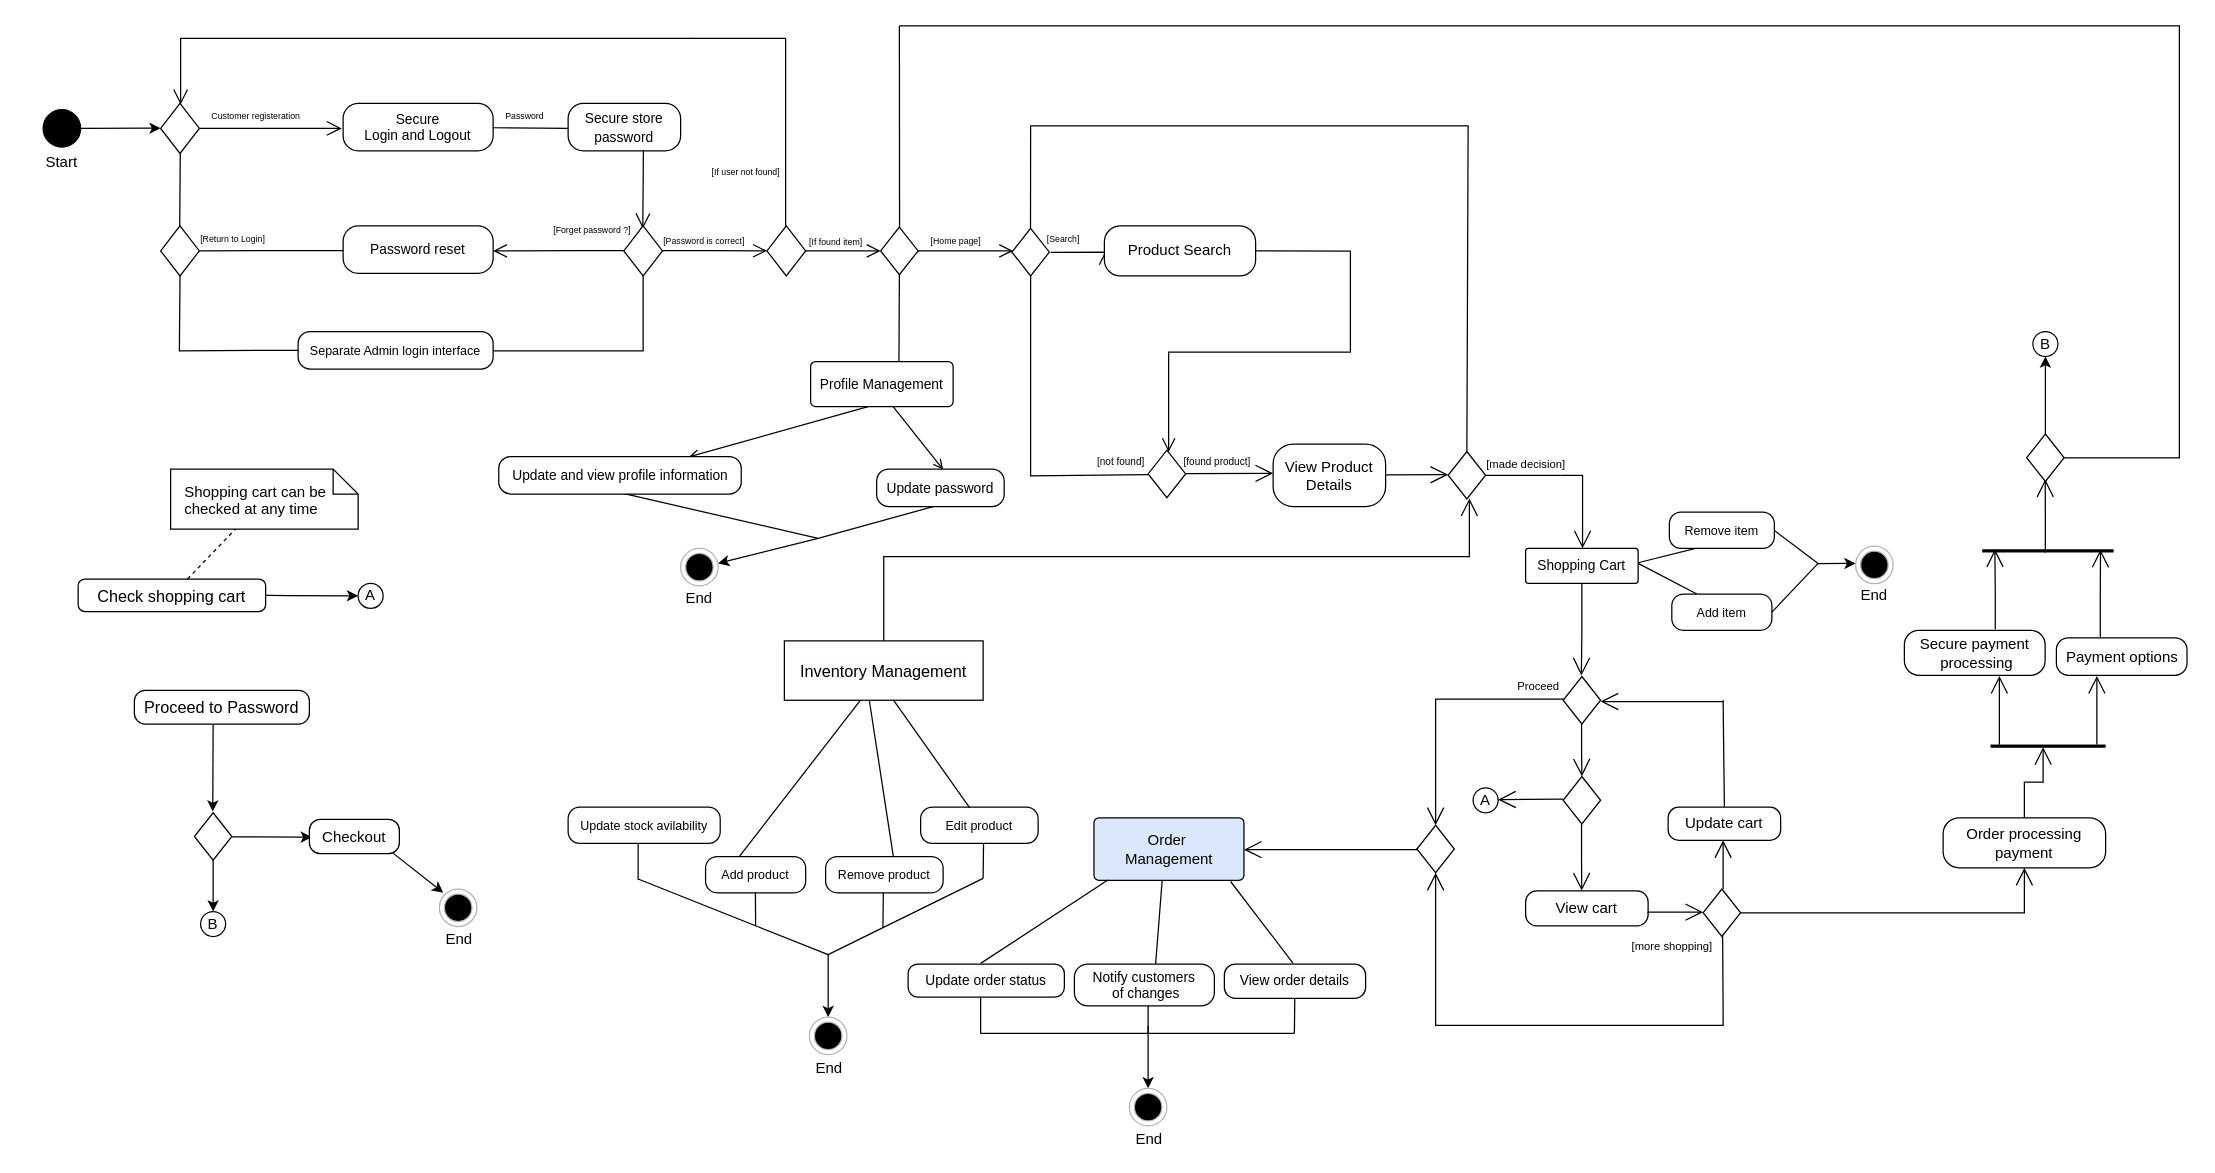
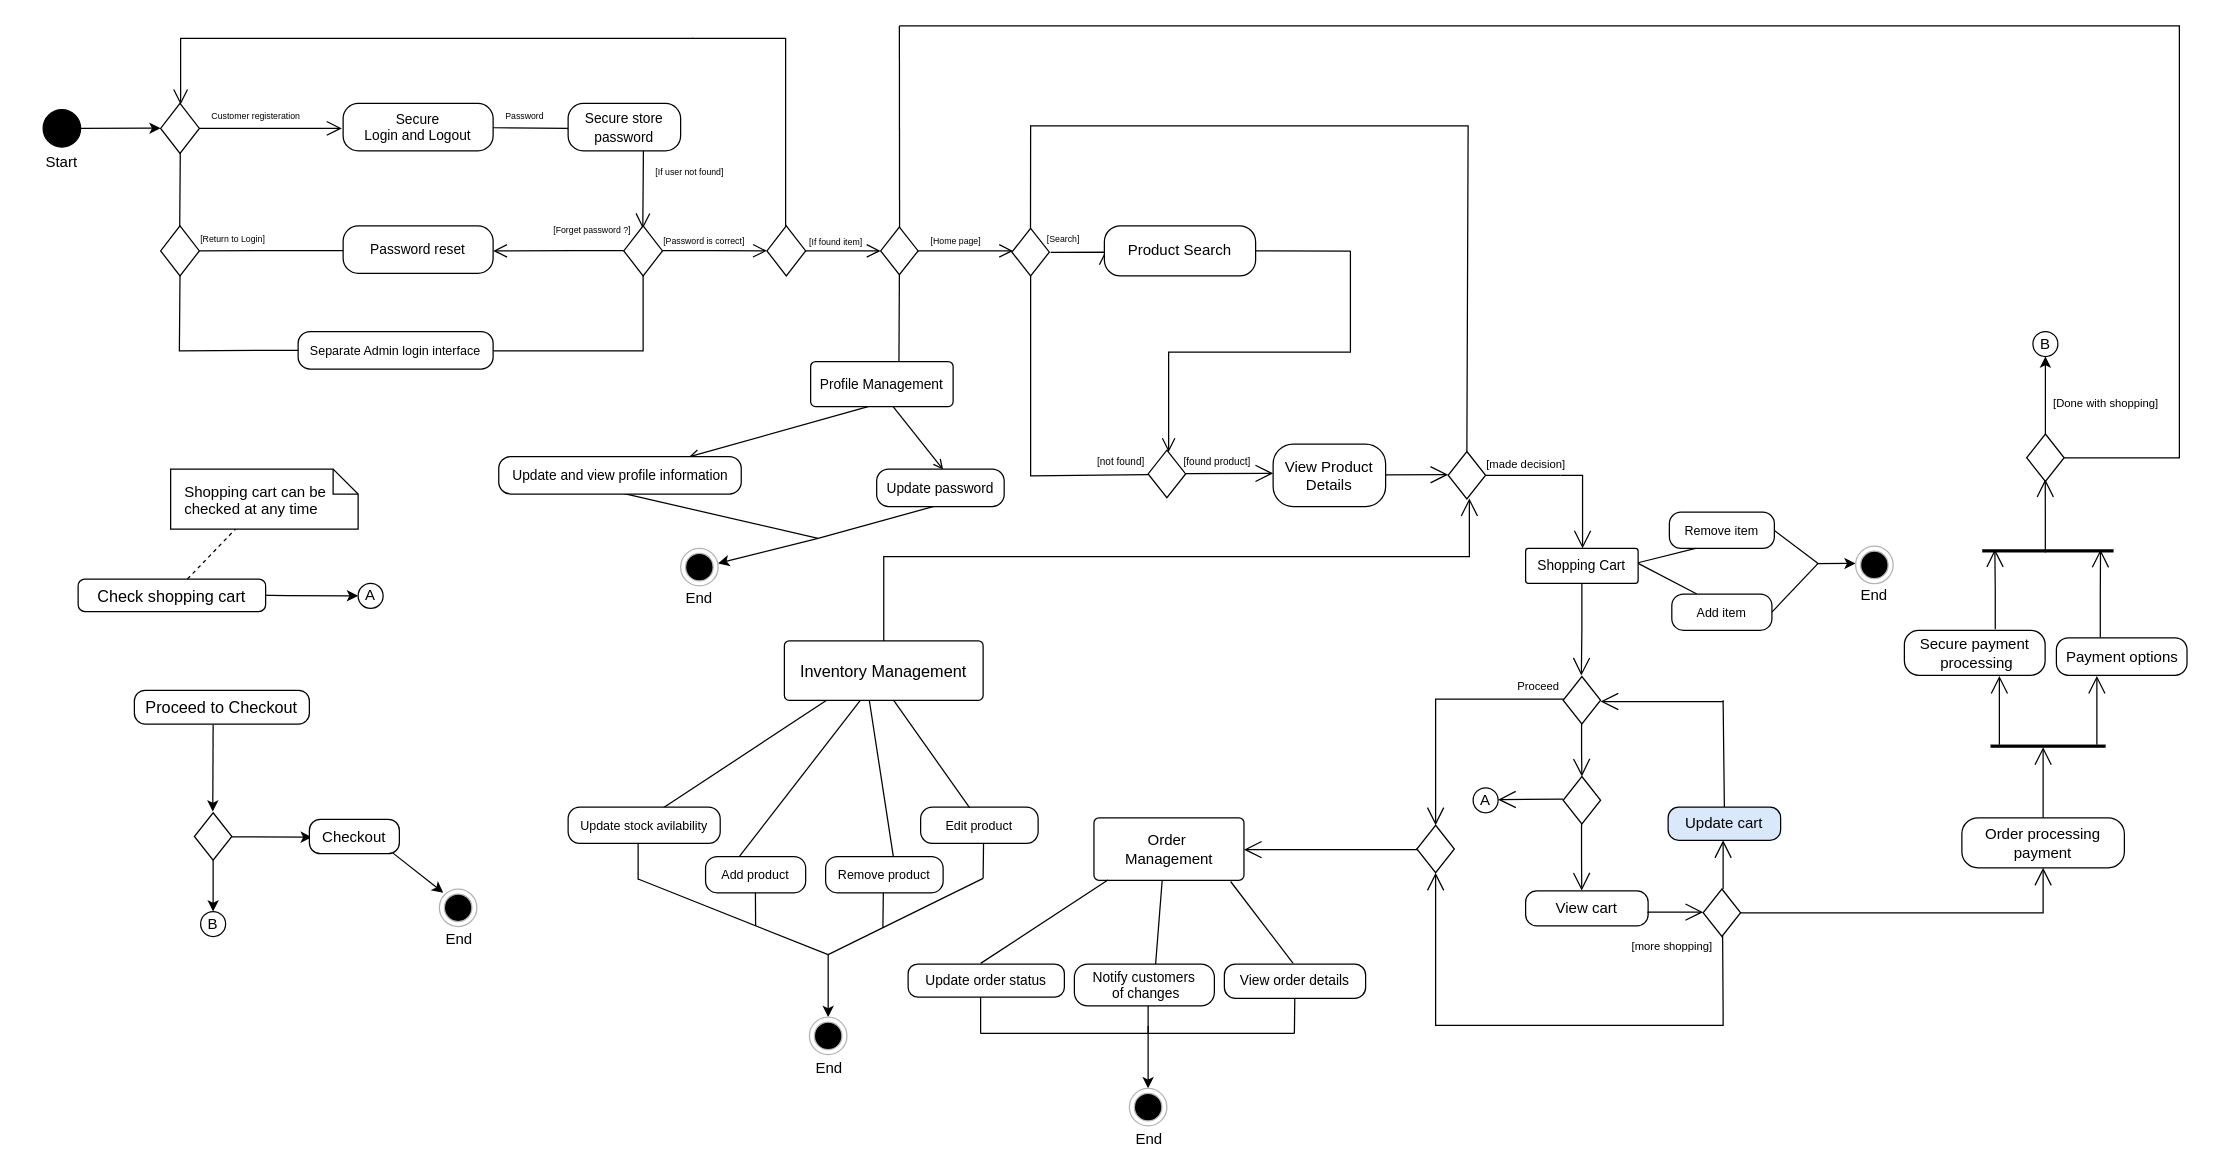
node "[If user not found]": moved (746, 170) -> (690, 170)
node "[Done with shopping]": added
node "Inventory Management": shape rectangle -> rounded rectangle
node "Proceed to Password": label "Proceed to Password" -> "Proceed to Checkout"
edge "Inventory Management" -- "Update stock avilability": added
node "Update cart": fillcolor #ffffff -> #dae8fc
node "Order processing payment": moved (2024, 843) -> (2043, 843)
node "Order Management": fillcolor #dae8fc -> #ffffff
